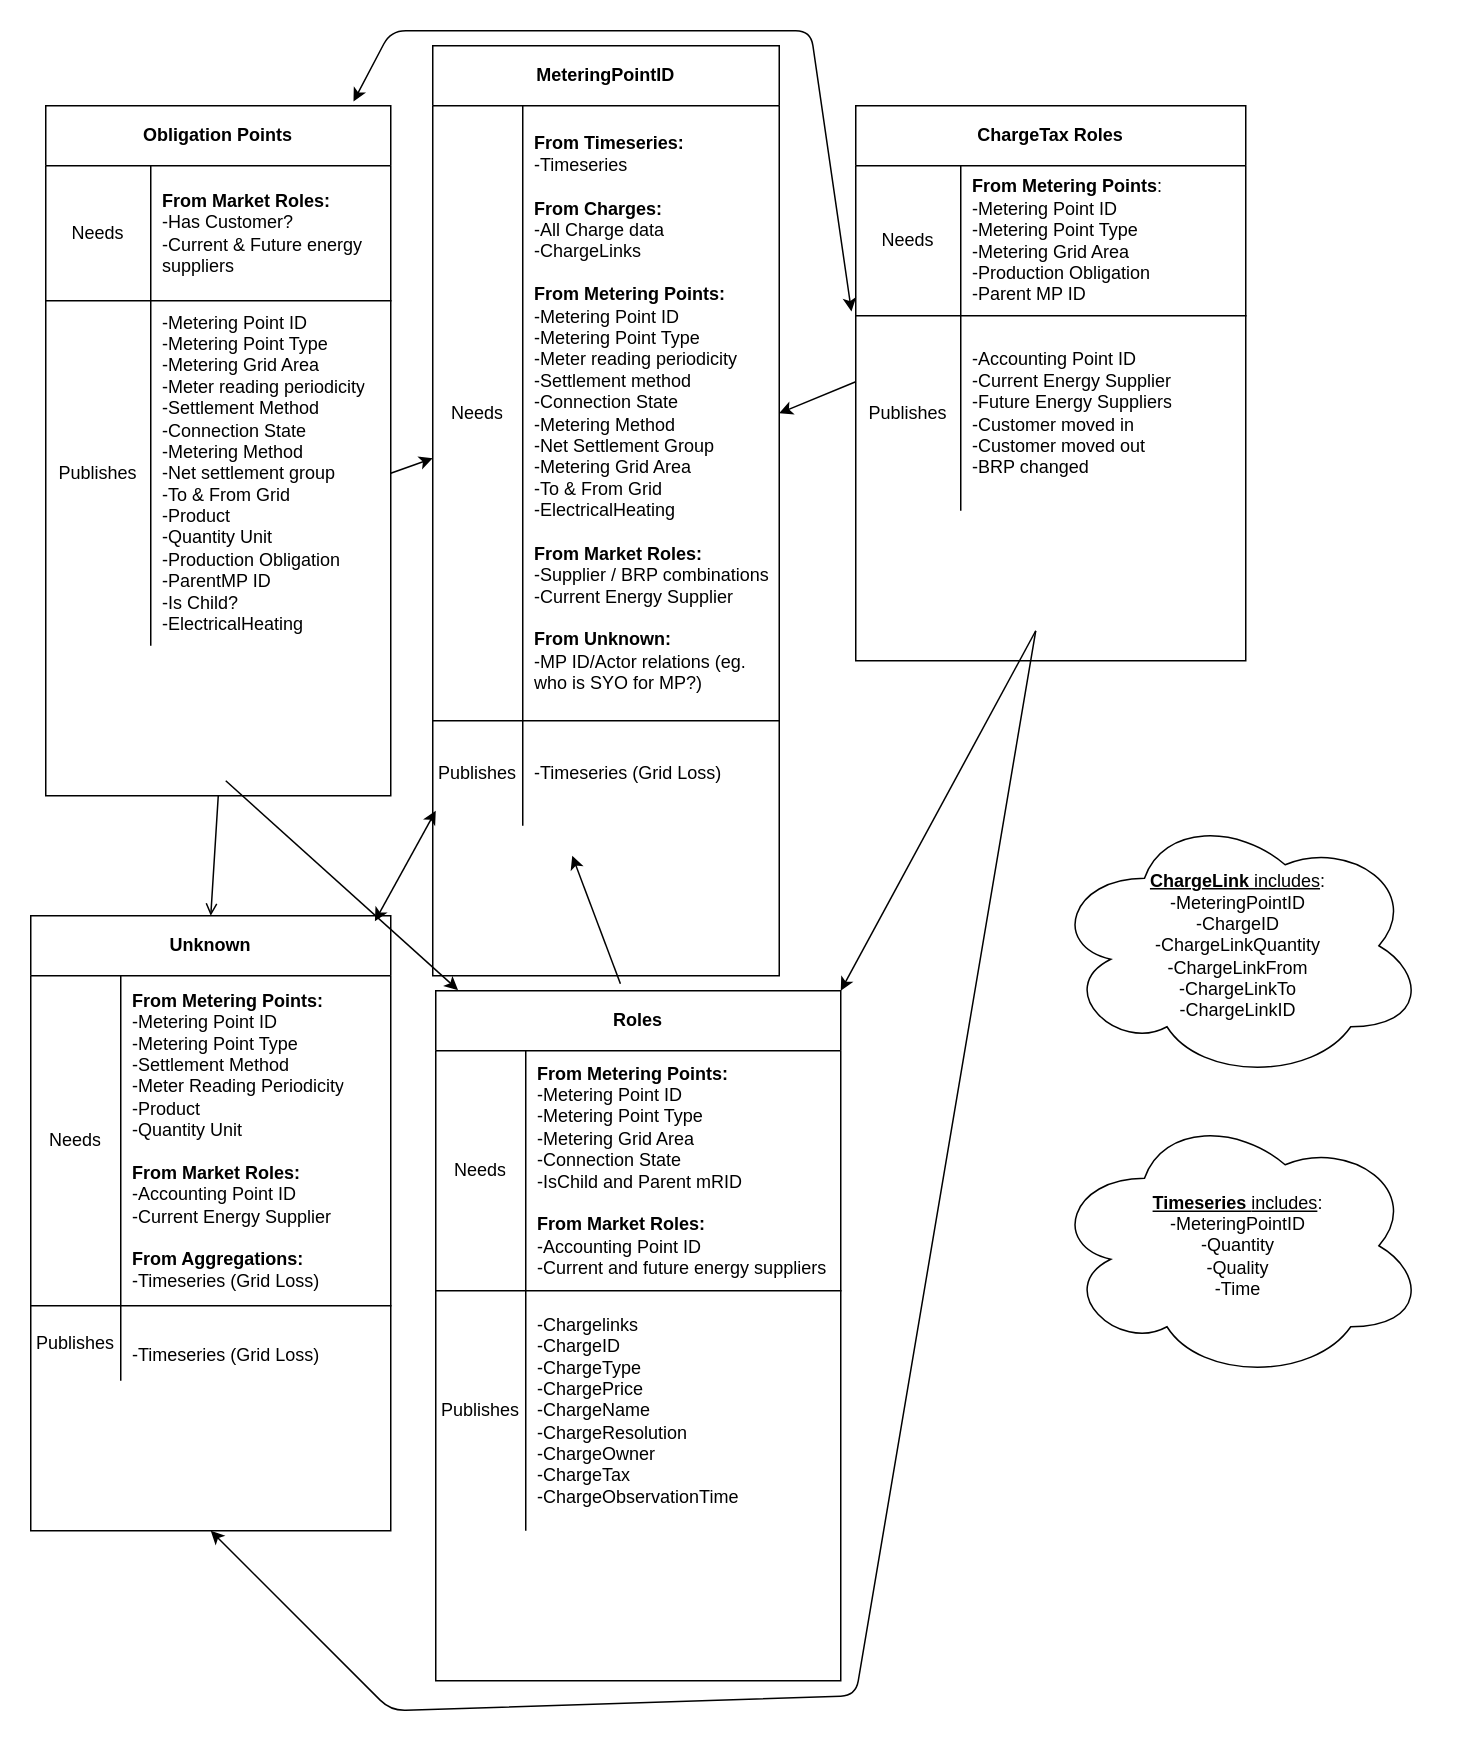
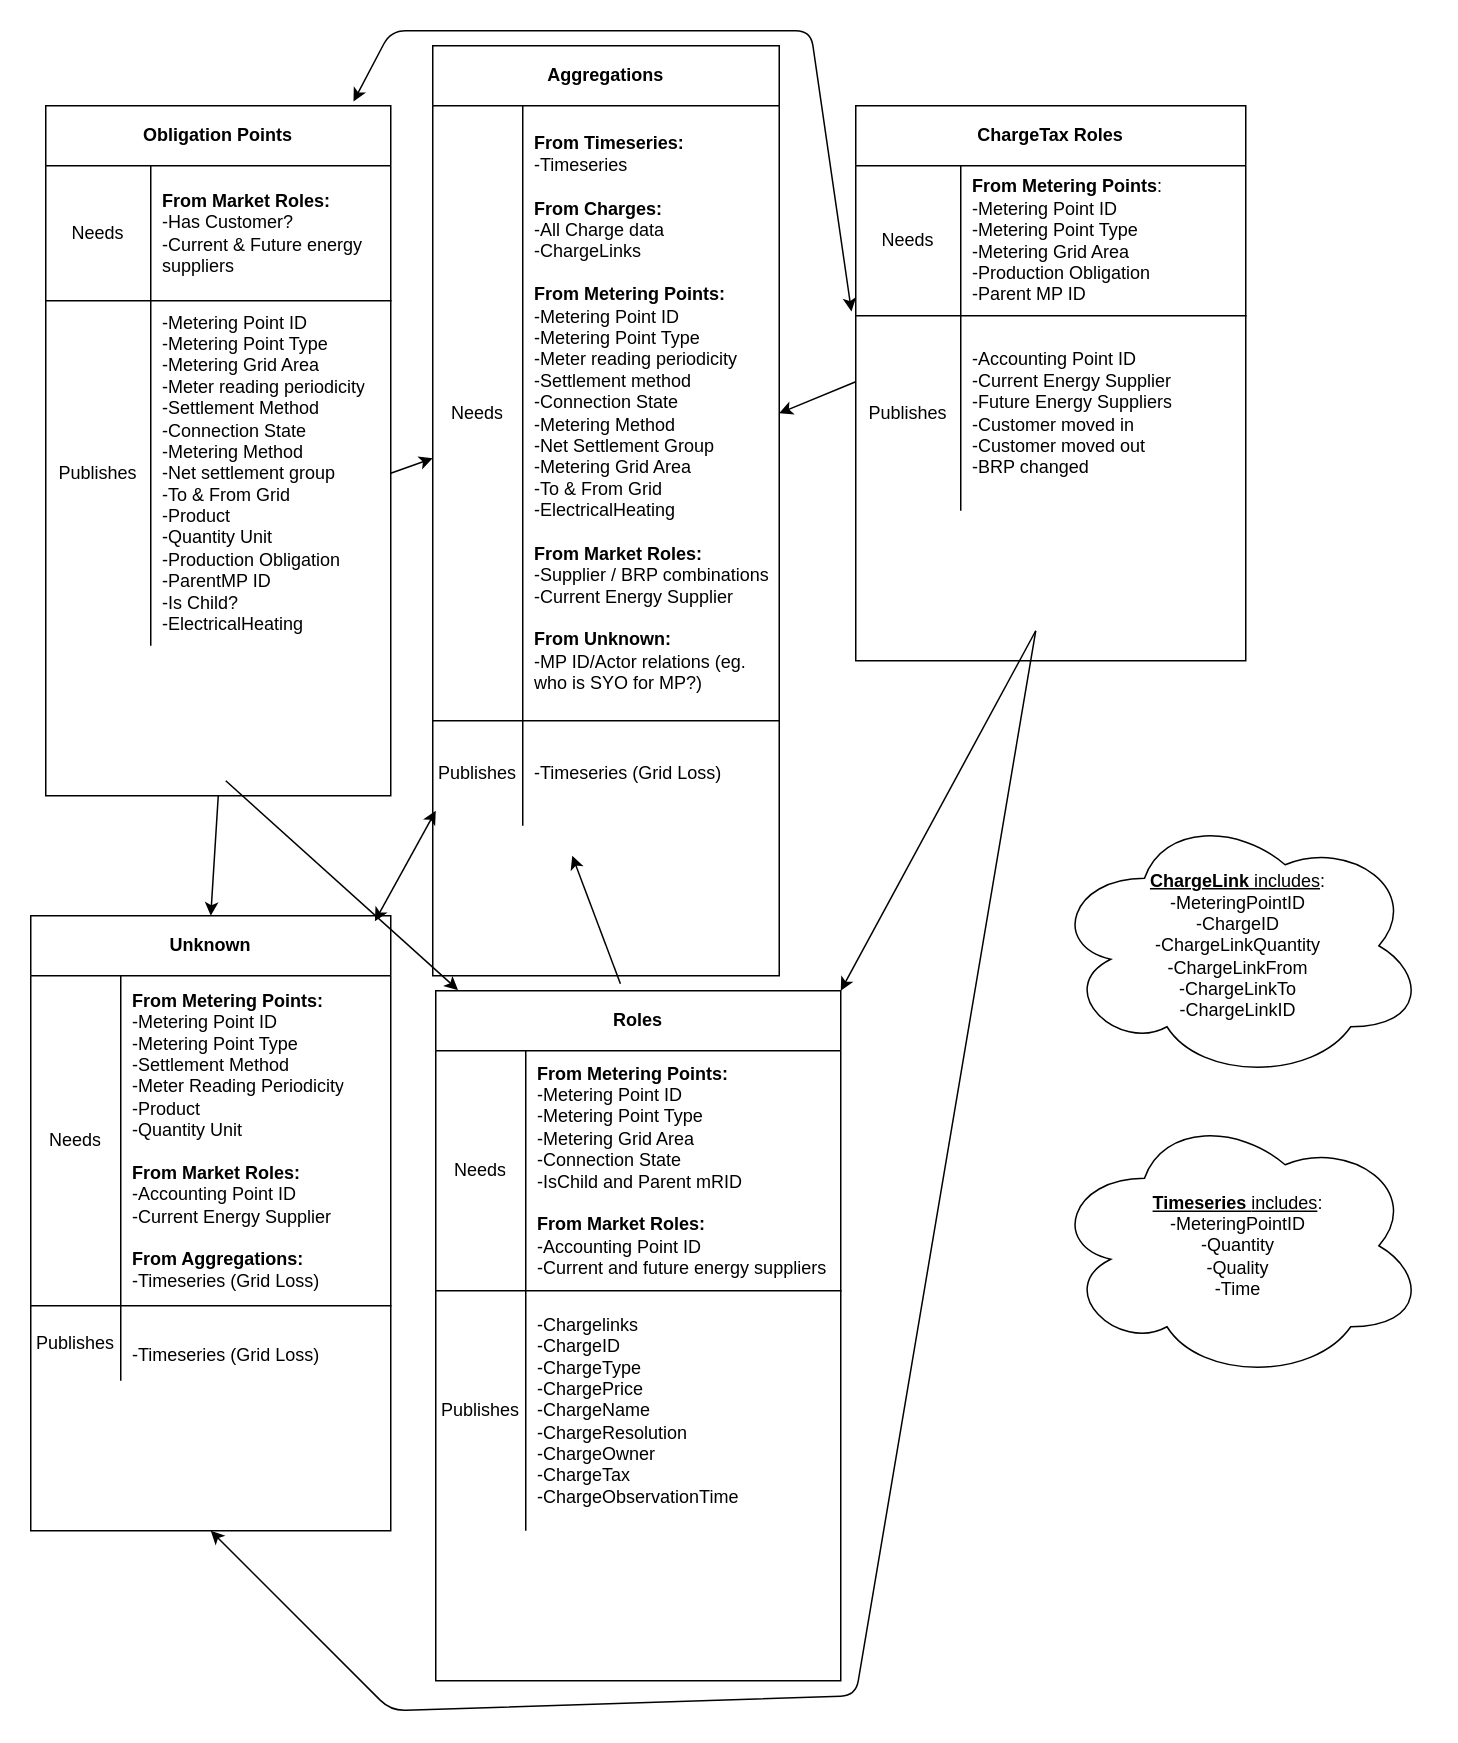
node "MeteringPointID": label "MeteringPointID" -> "Aggregations"
edge "Obligation Points" -> "Unknown": arrowhead open -> classic
